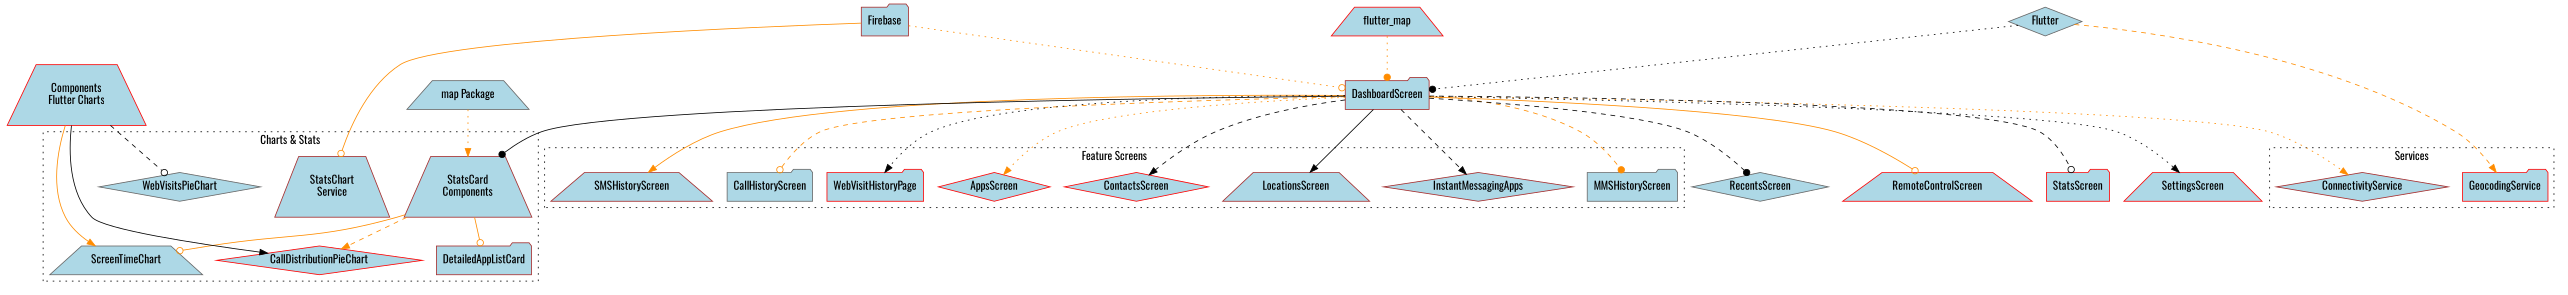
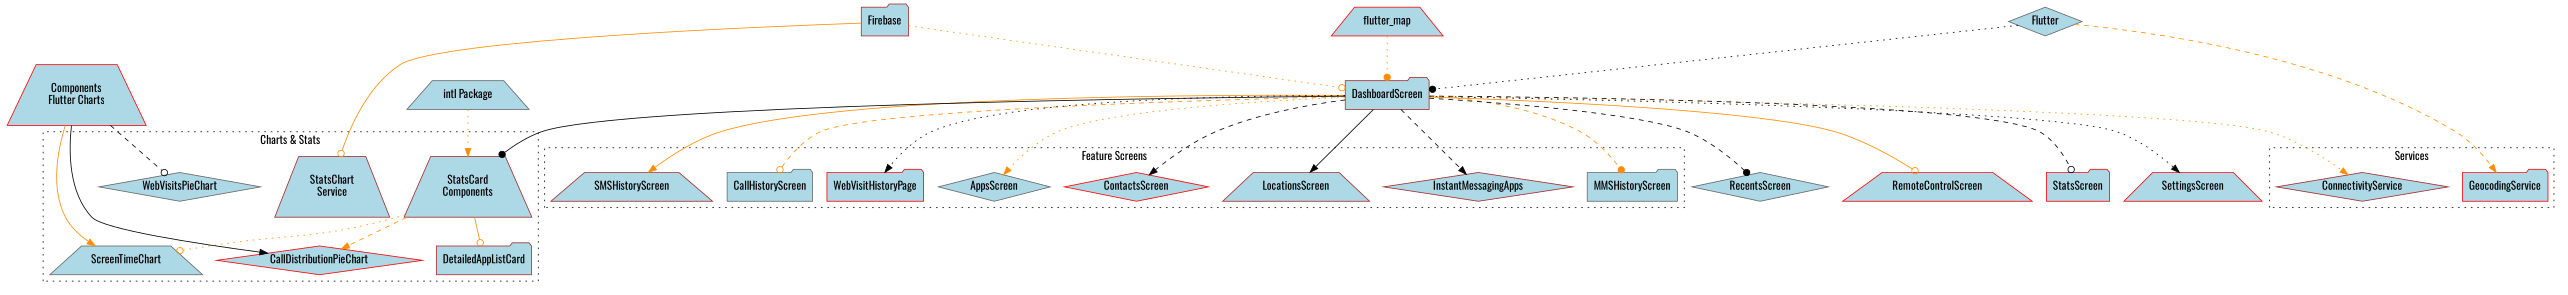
node "map Package": label "map Package" -> "intl Package"
node "AppsScreen": color red -> gray40
edge "StatsCard Components" -> "ScreenTimeChart": style solid -> dotted
